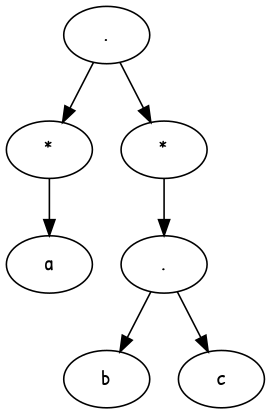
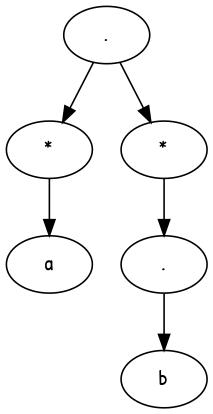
node "c": removed
